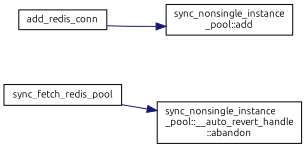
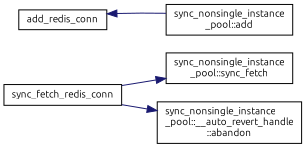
edge "add_redis_conn" -> "sync_nonsingle_instance _pool::add": reversed
node "sync_nonsingle_instance _pool::sync_fetch": added
node "sync_fetch_redis_pool": label "sync_fetch_redis_pool" -> "sync_fetch_redis_conn"
